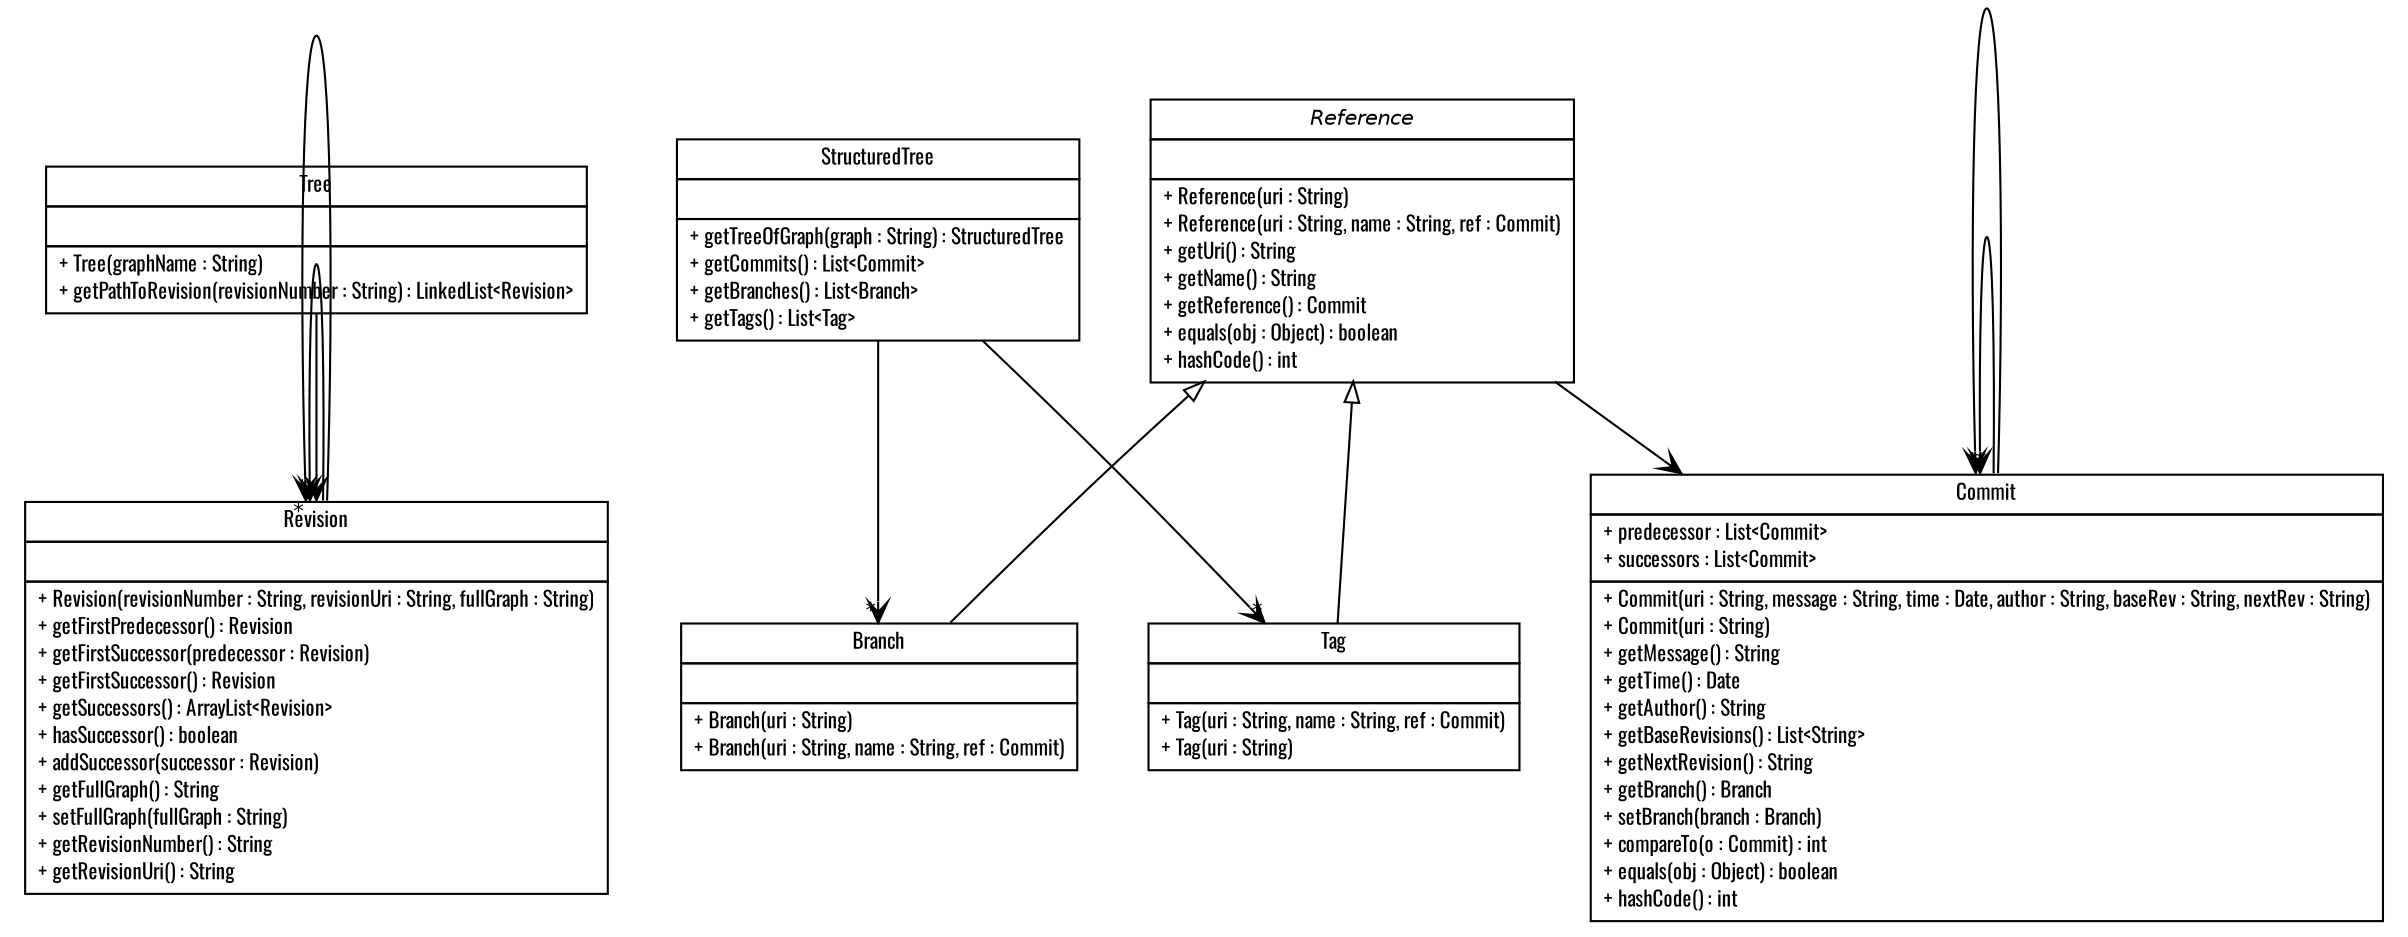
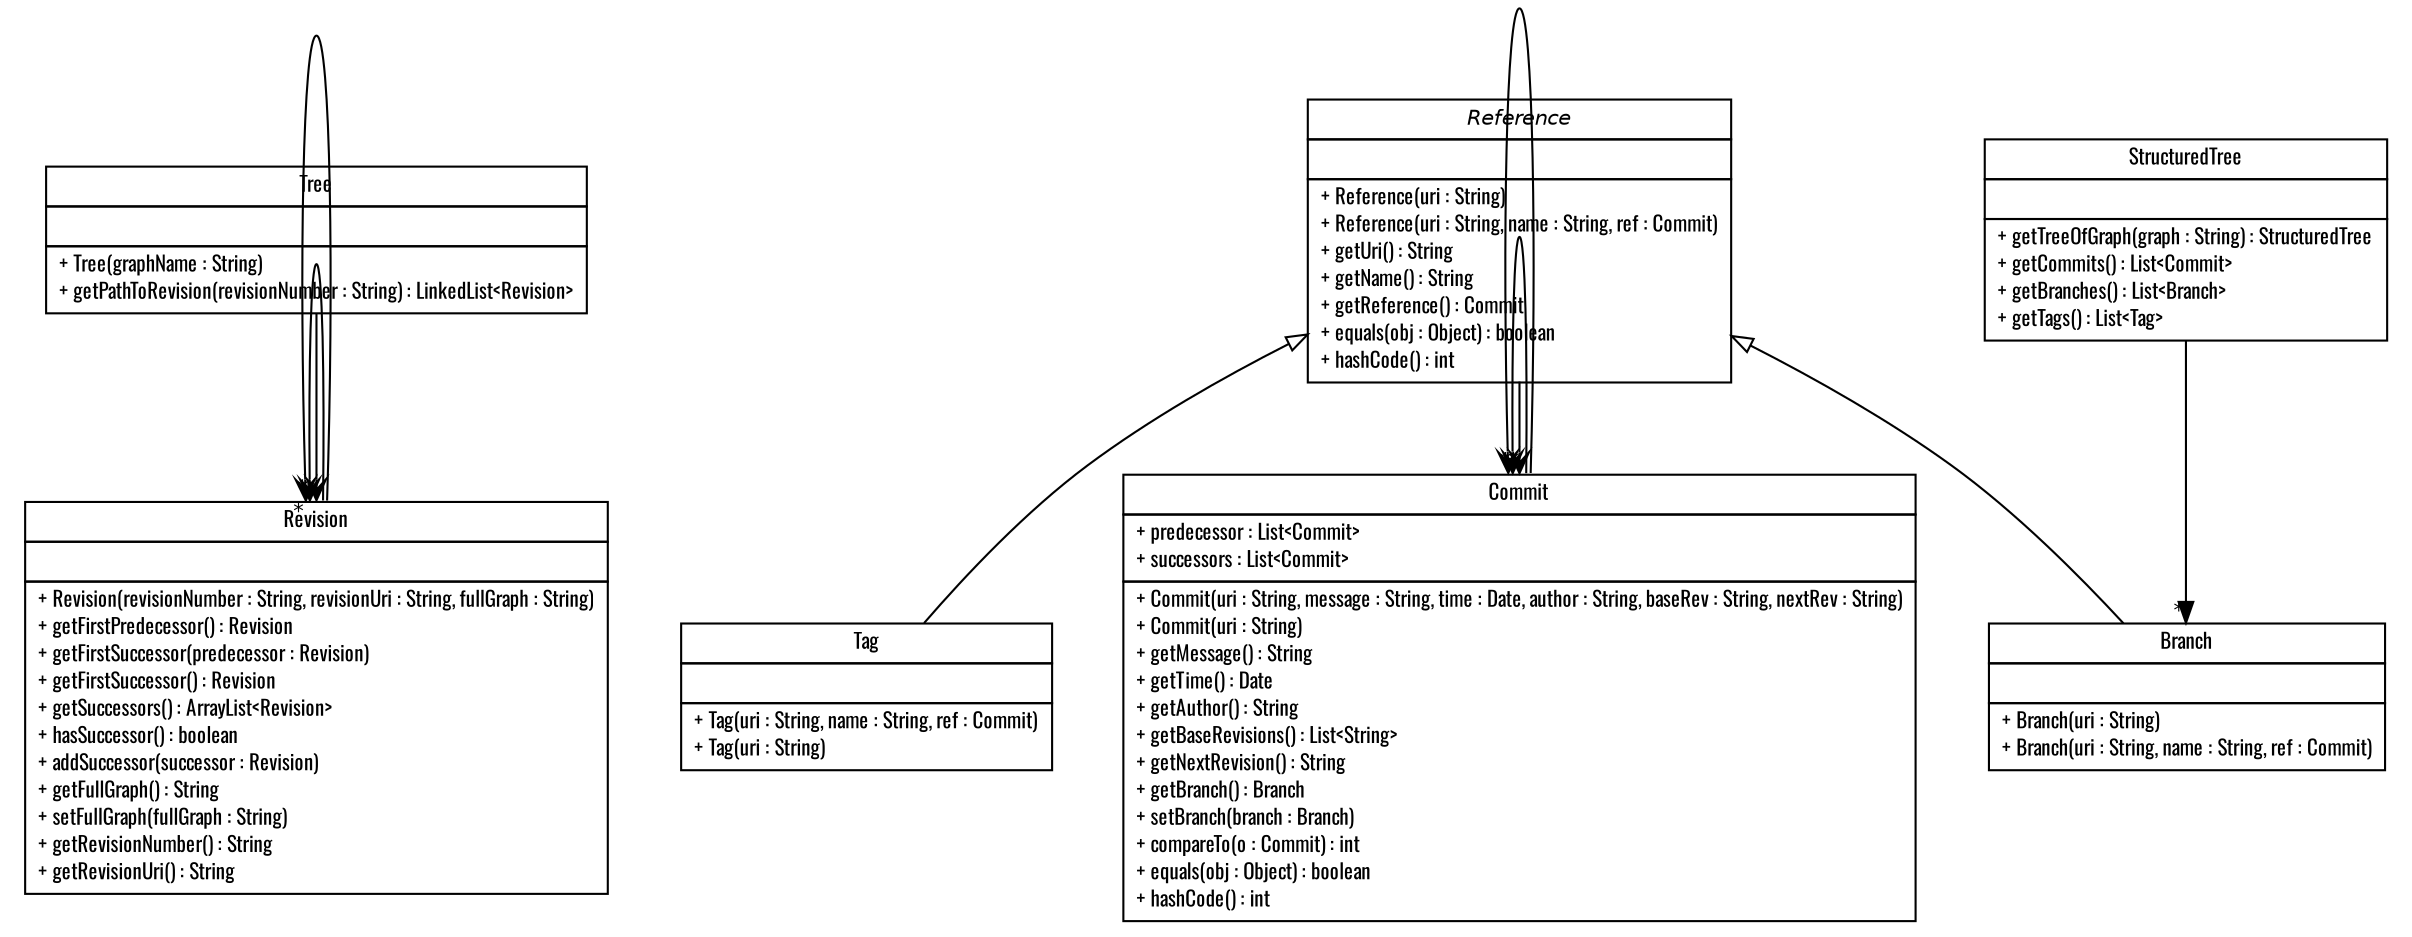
edge "StructuredTree" -> "Branch": arrowhead open -> normal
edge "StructuredTree" -> "Tag": removed
